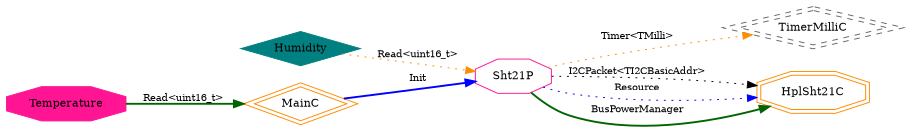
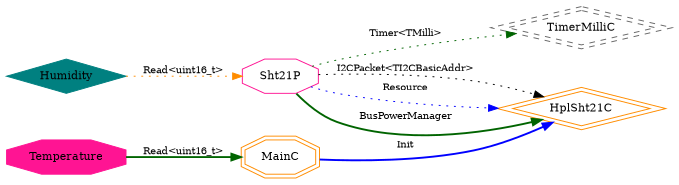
edge "Sht21P" -> "TimerMilliC": color darkorange -> darkgreen
edge "MainC" -> "Sht21P": now "MainC" -> "HplSht21C"
node "HplSht21C": shape octagon -> diamond
node "MainC": shape diamond -> octagon
